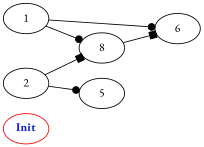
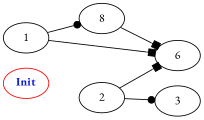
edge "1" -> "6": arrowhead dot -> box
edge "2" -> "8": now "2" -> "6"
node "5": label "5" -> "3"
